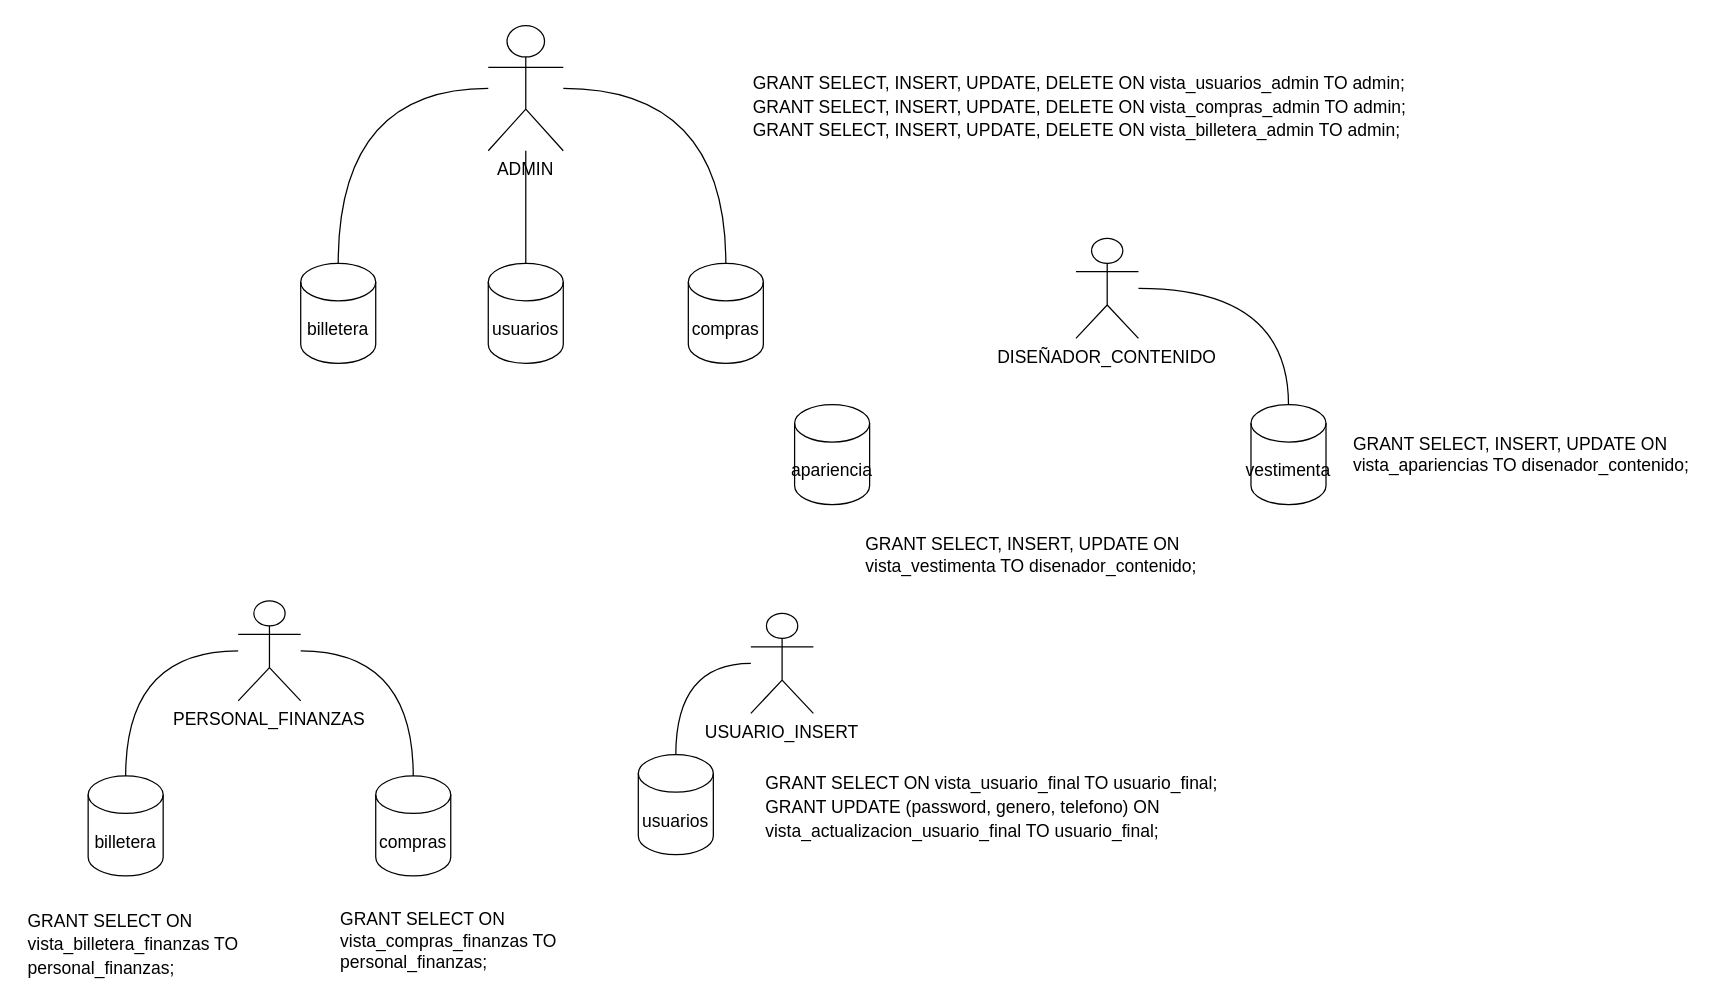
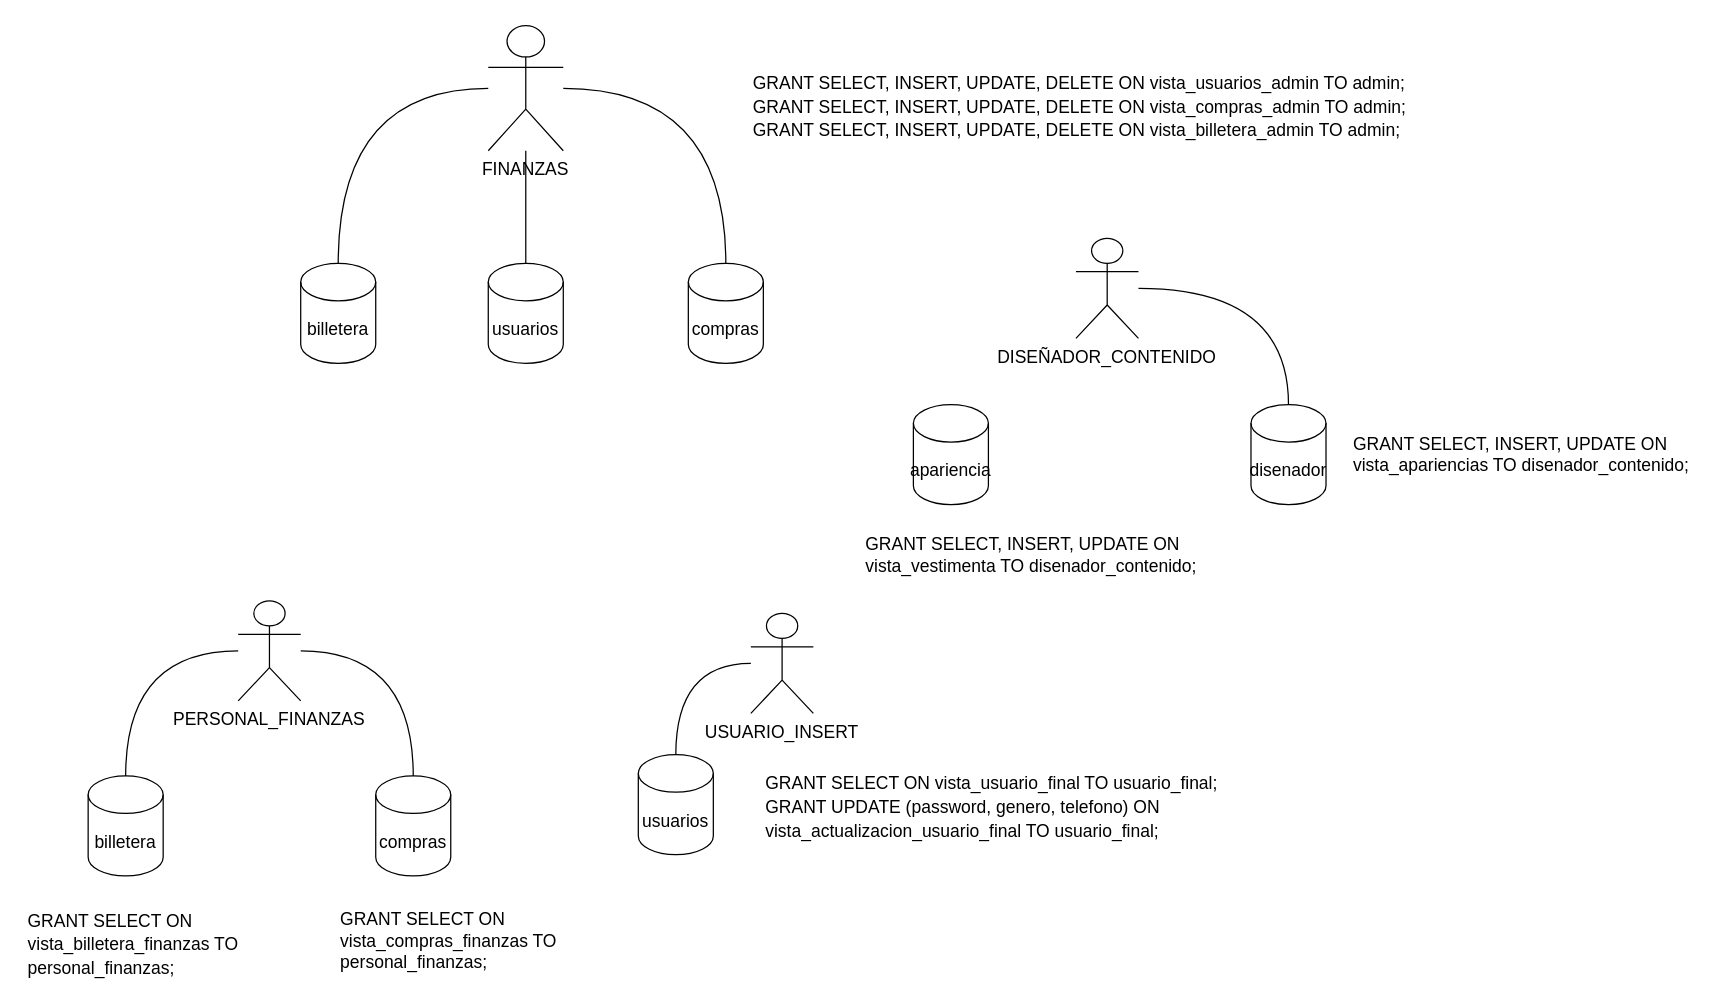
node "ADMIN": label "ADMIN" -> "FINANZAS"
node "apariencia": moved (832, 454) -> (951, 454)
node "vestimenta": label "vestimenta" -> "disenador"
